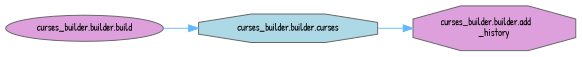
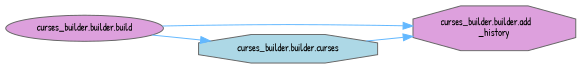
edge "curses_builder.builder.build" -> "curses_builder.builder.add _history": added
